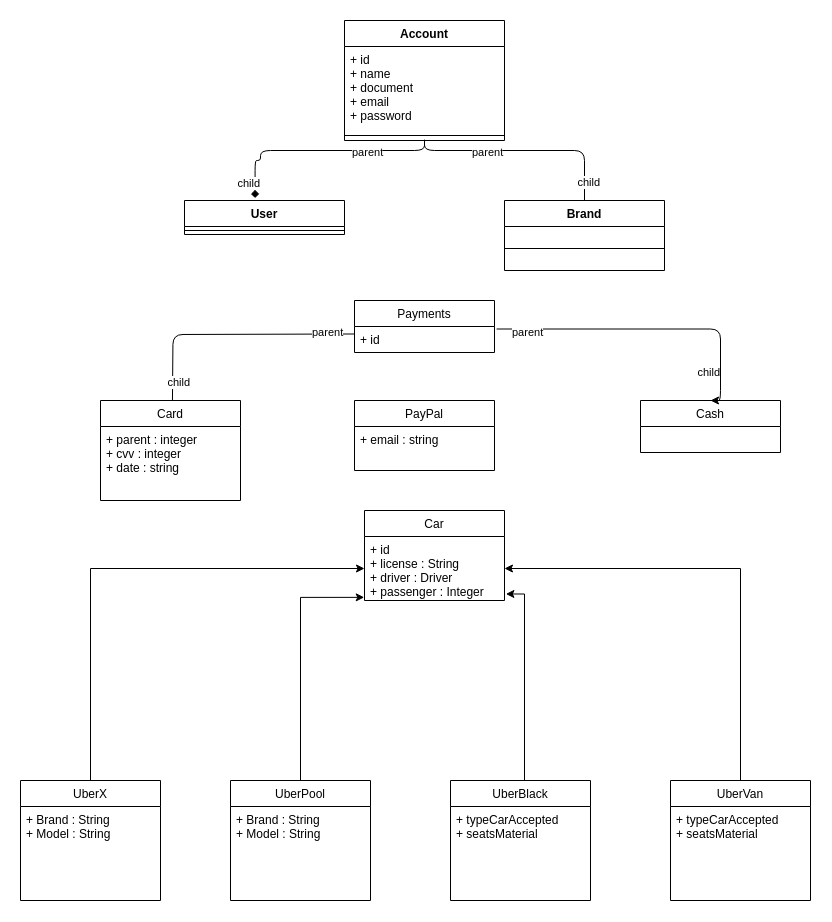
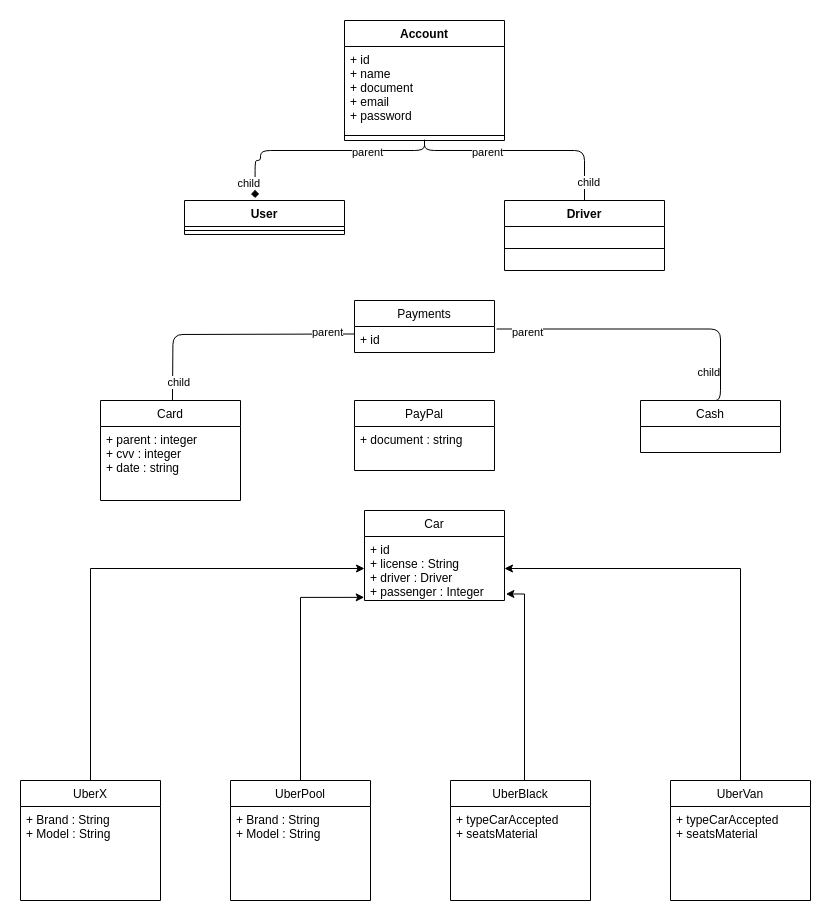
node "Brand": label "Brand" -> "Driver"
edge "+ id" -> "Cash": arrowhead classic -> none
node "+ email : string": label "+ email : string" -> "+ document : string"
